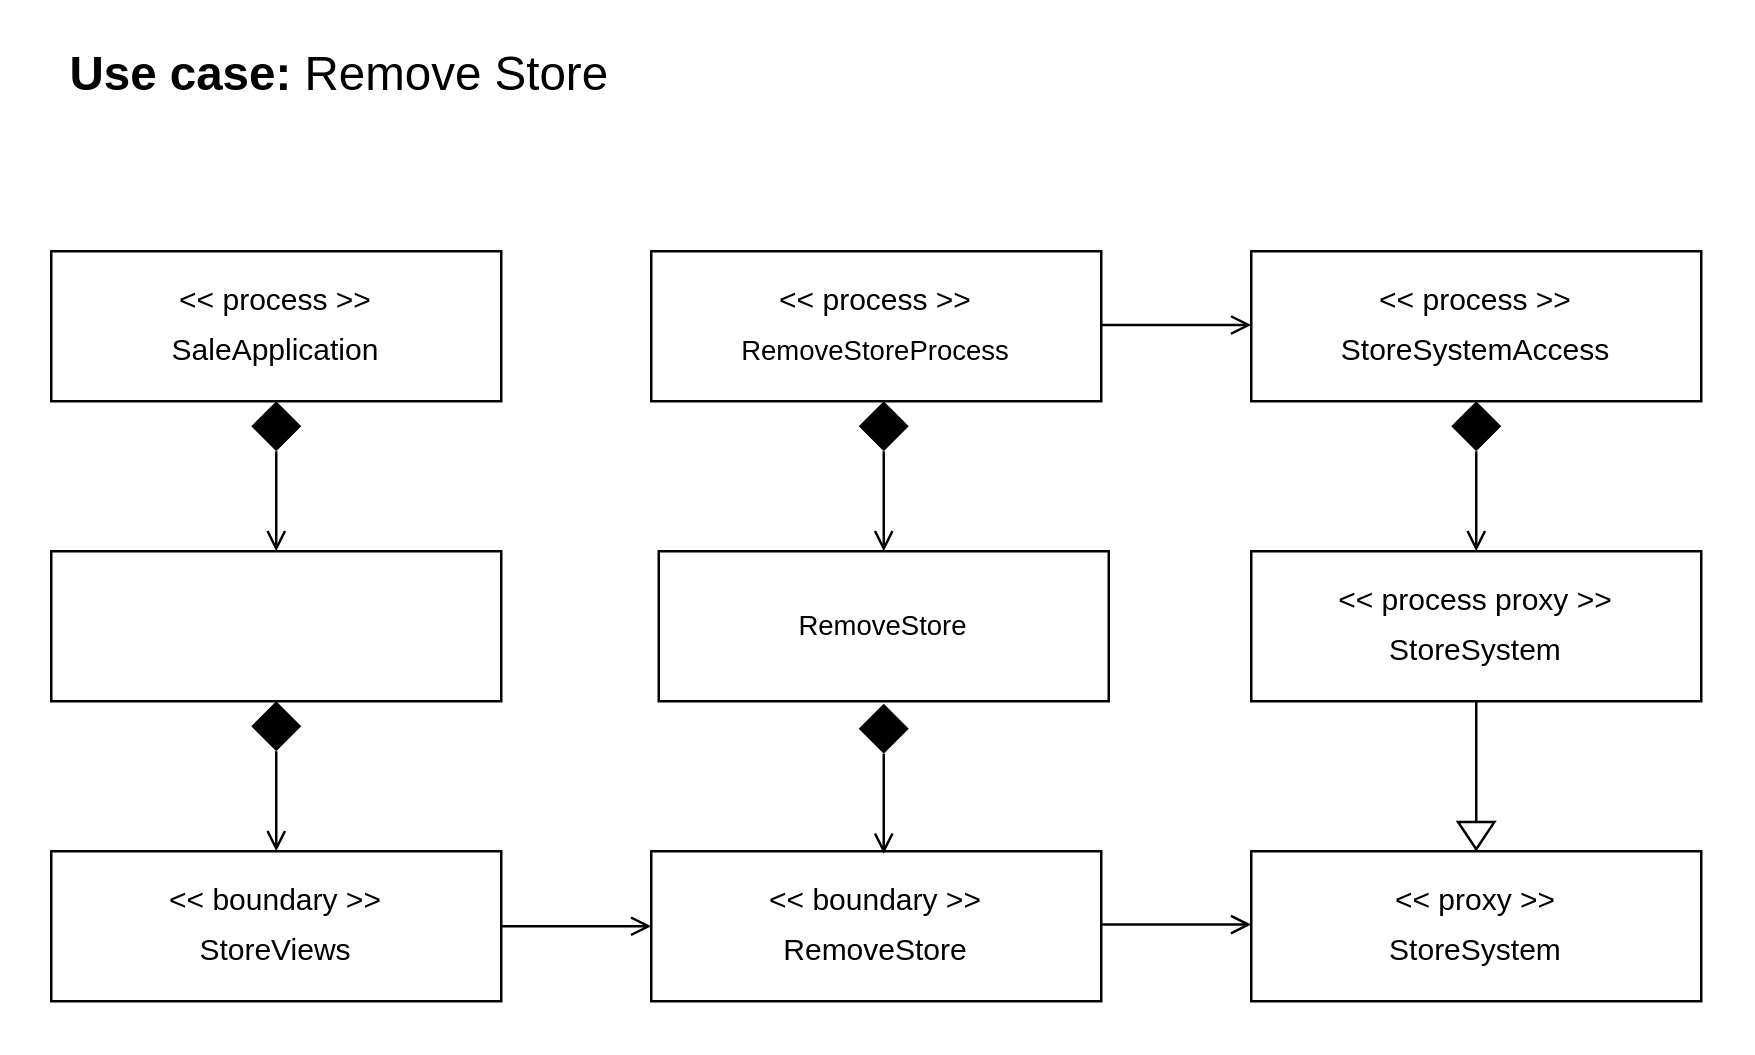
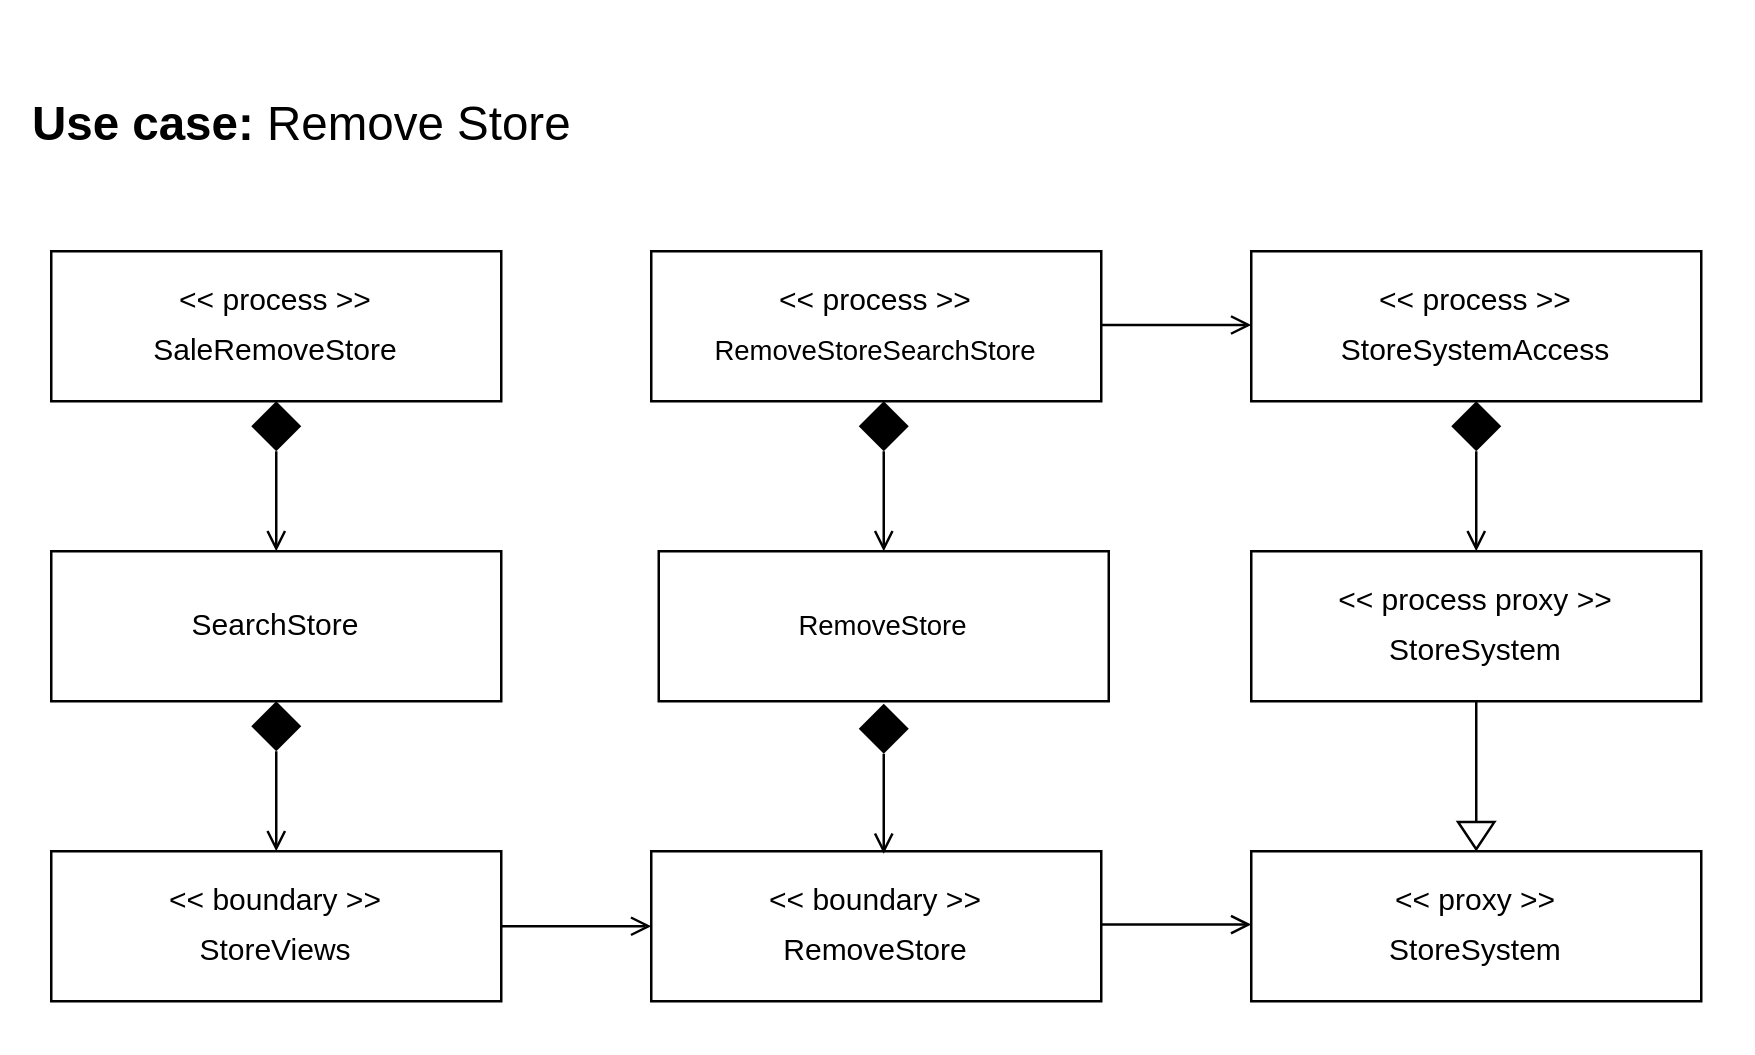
node "Use case: Remove Store": moved (339, 76) -> (301, 126)
node "SaleApplication": label "SaleApplication" -> "SaleRemoveStore"
node "RemoveStoreProcess": label "RemoveStoreProcess" -> "RemoveStoreSearchStore"
node "SearchStore": added
